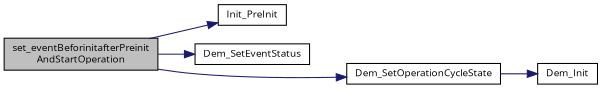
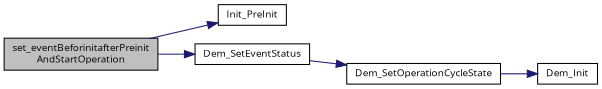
edge "set_eventBeforinitafterPreinit AndStartOperation" -> "Dem_SetOperationCycleState": now "Dem_SetEventStatus" -> "Dem_SetOperationCycleState"
